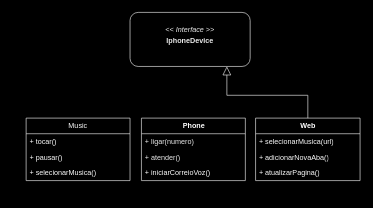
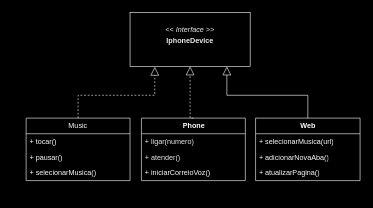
node "<< Interface >> IphoneDevice": shape rounded rectangle -> rectangle
edge "Music" -> "<< Interface >> IphoneDevice": added
edge "Phone" -> "<< Interface >> IphoneDevice": added
